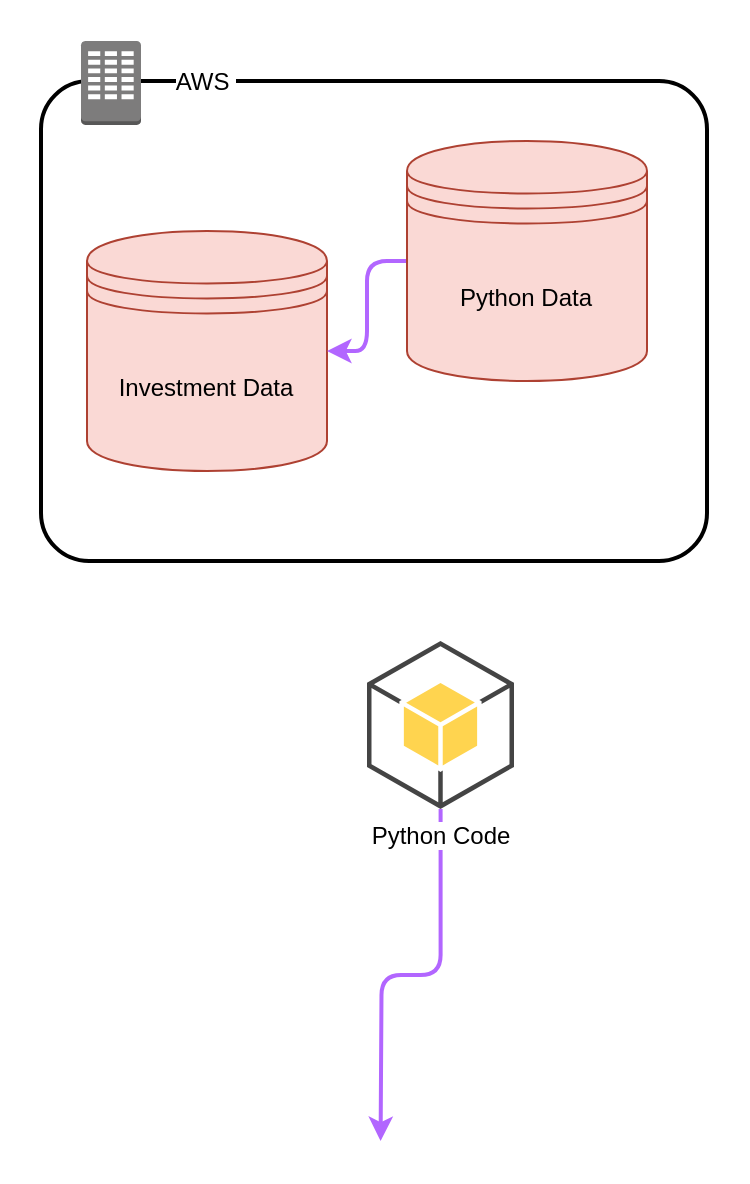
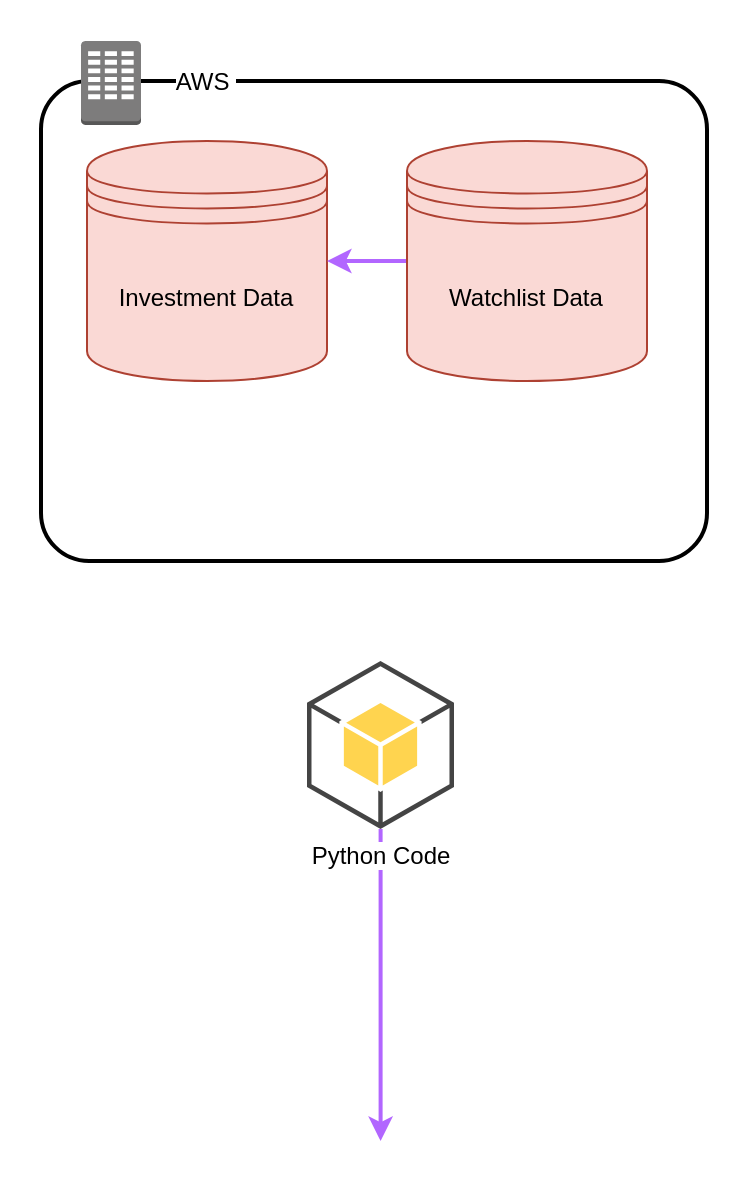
node "Python Data": label "Python Data" -> "Watchlist Data"
node "Investment Data": moved (207, 351) -> (207, 261)
node "Python Code": moved (441, 725) -> (381, 745)
